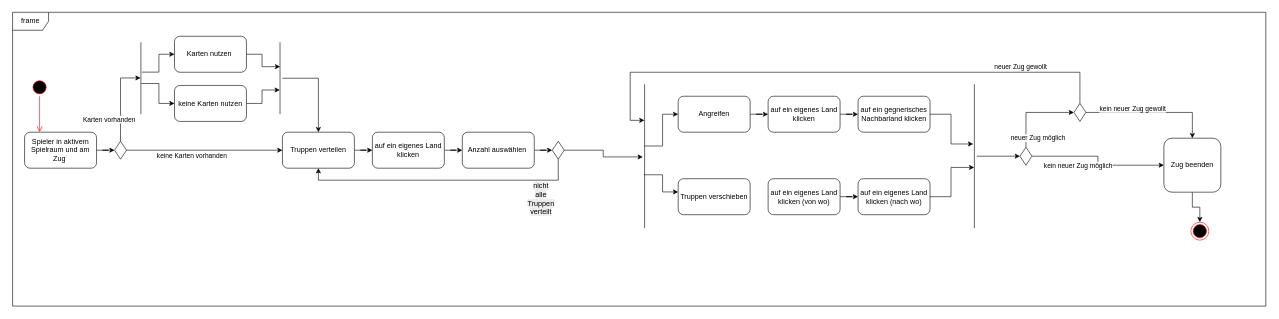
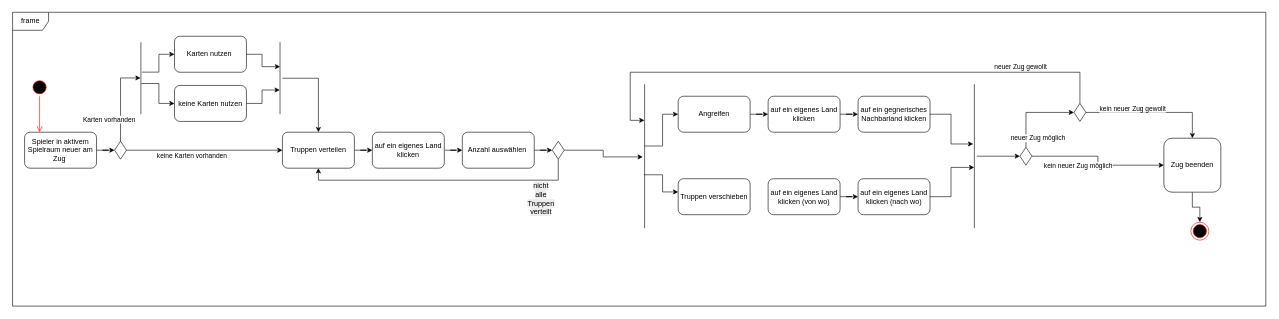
node "Spieler in aktivem Spielraum und am Zug": label "Spieler in aktivem Spielraum und am Zug" -> "Spieler in aktivem Spielraum neuer am Zug"
